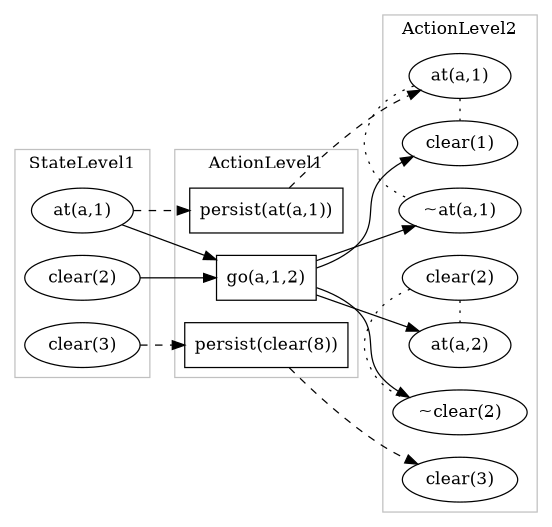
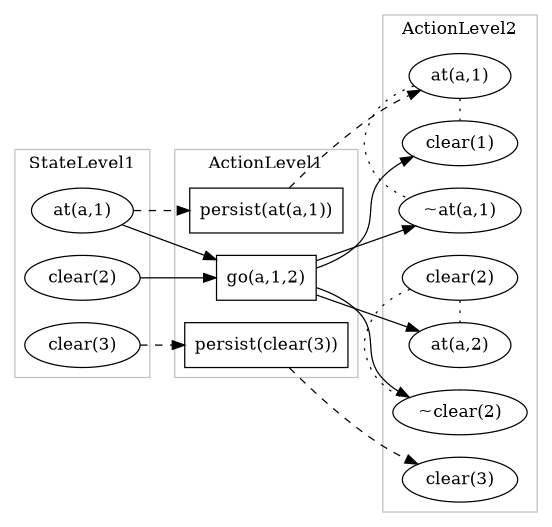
node "persist(clear(8))": label "persist(clear(8))" -> "persist(clear(3))"
